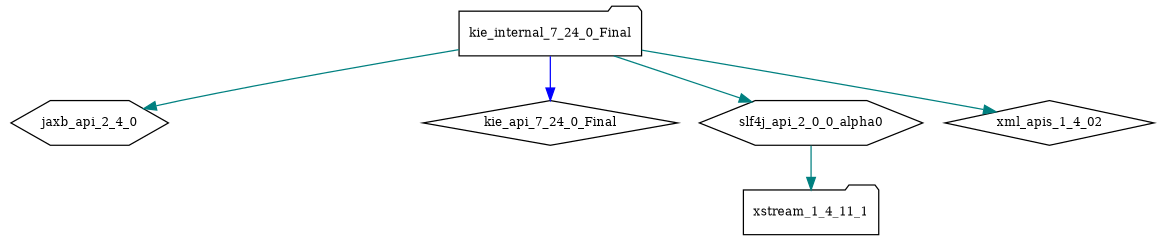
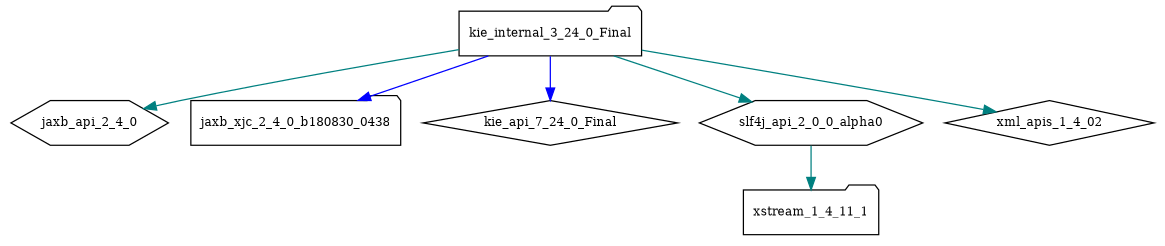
node "kie_internal_7_24_0_Final": label "kie_internal_7_24_0_Final" -> "kie_internal_3_24_0_Final"
node "jaxb_xjc_2_4_0_b180830_0438": added
